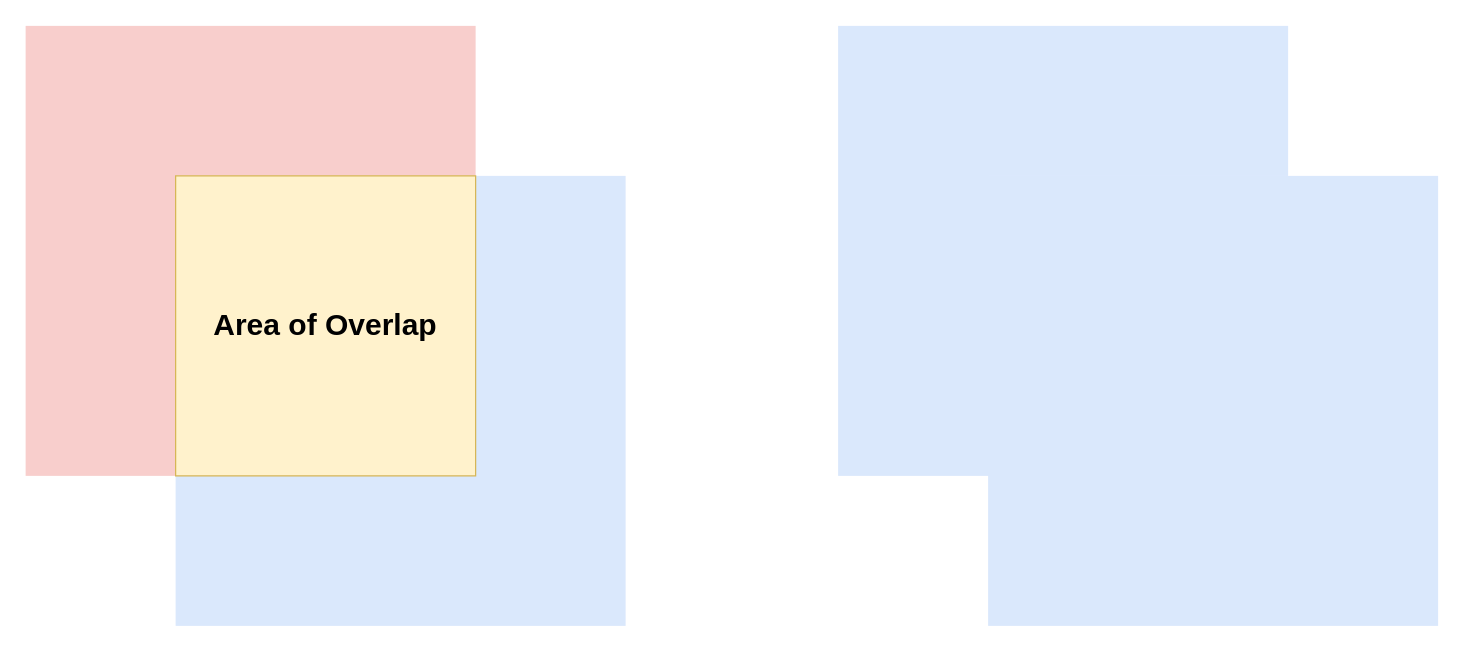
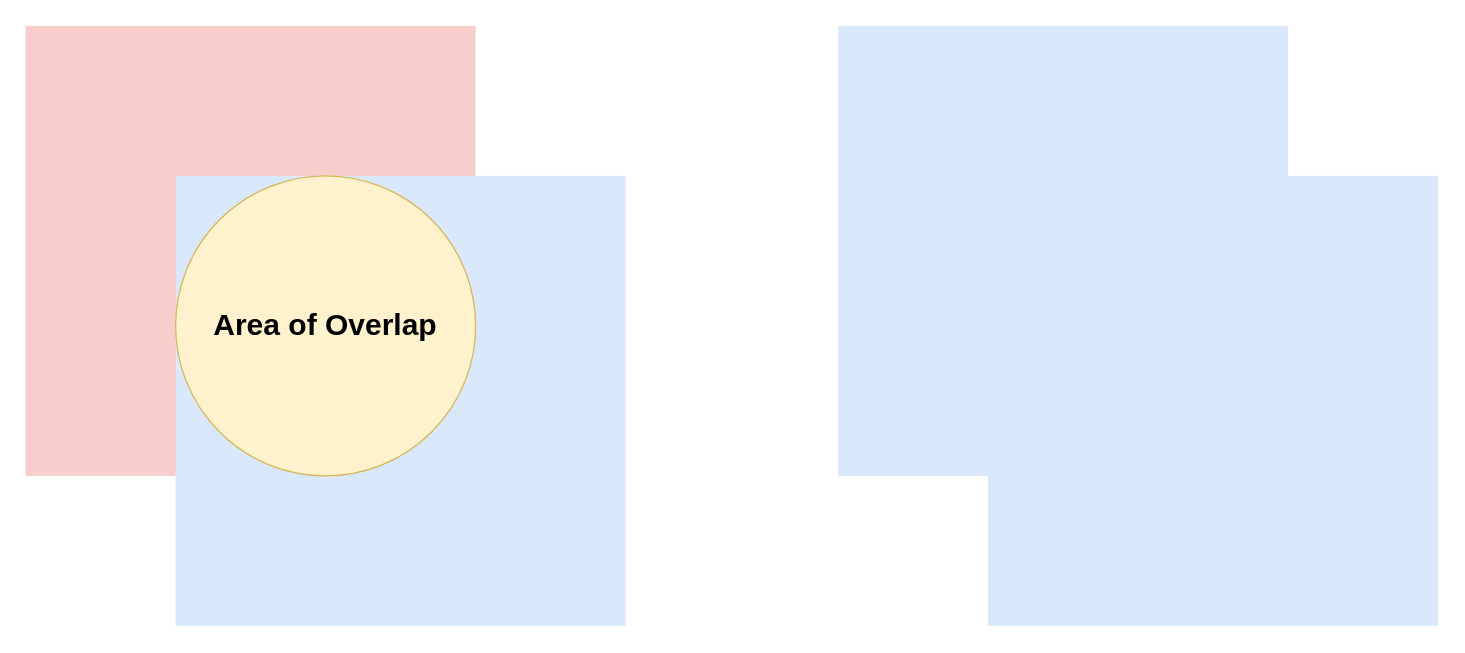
node "Area of Overlap": shape rectangle -> ellipse
